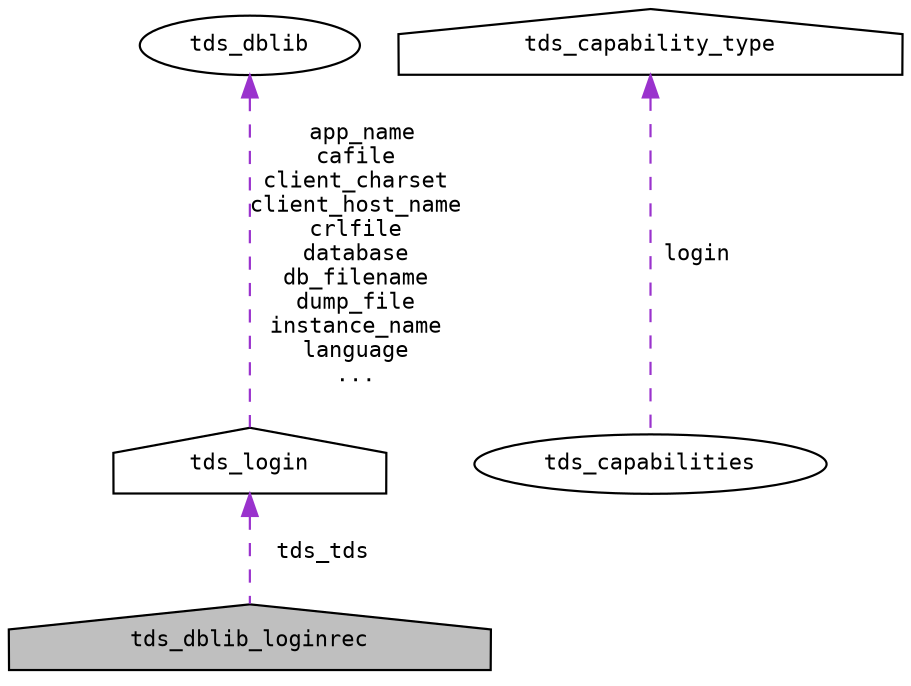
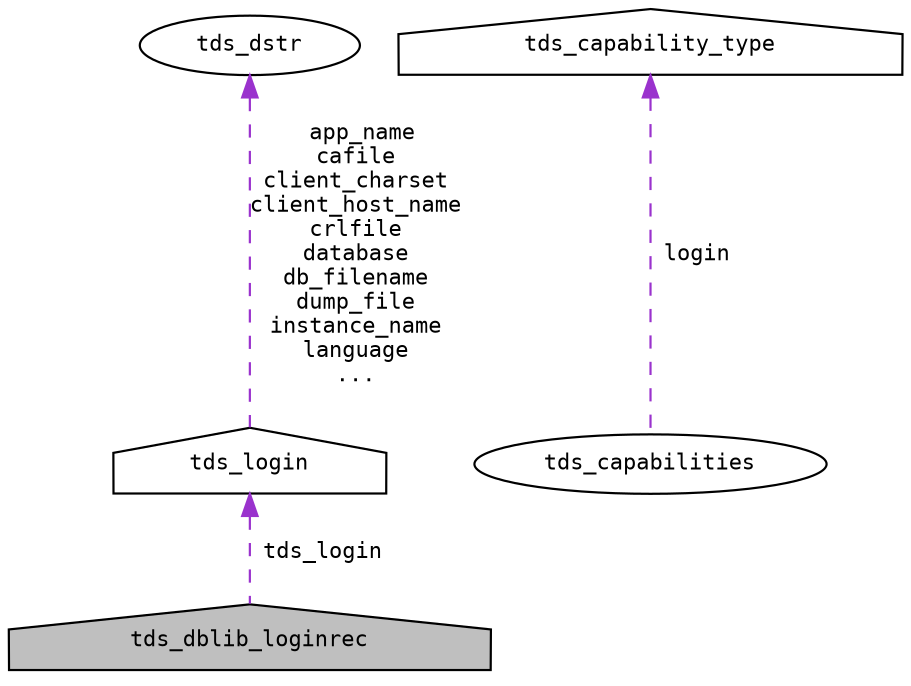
node "tds_dblib": label "tds_dblib" -> "tds_dstr"
edge "tds_dblib_loginrec" -> "tds_login": label " tds_tds" -> " tds_login"
